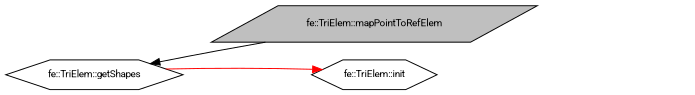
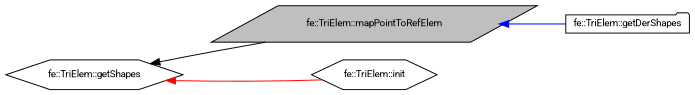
node "fe::TriElem::getDerShapes": added
edge "fe::TriElem::getShapes" -> "fe::TriElem::init": reversed
